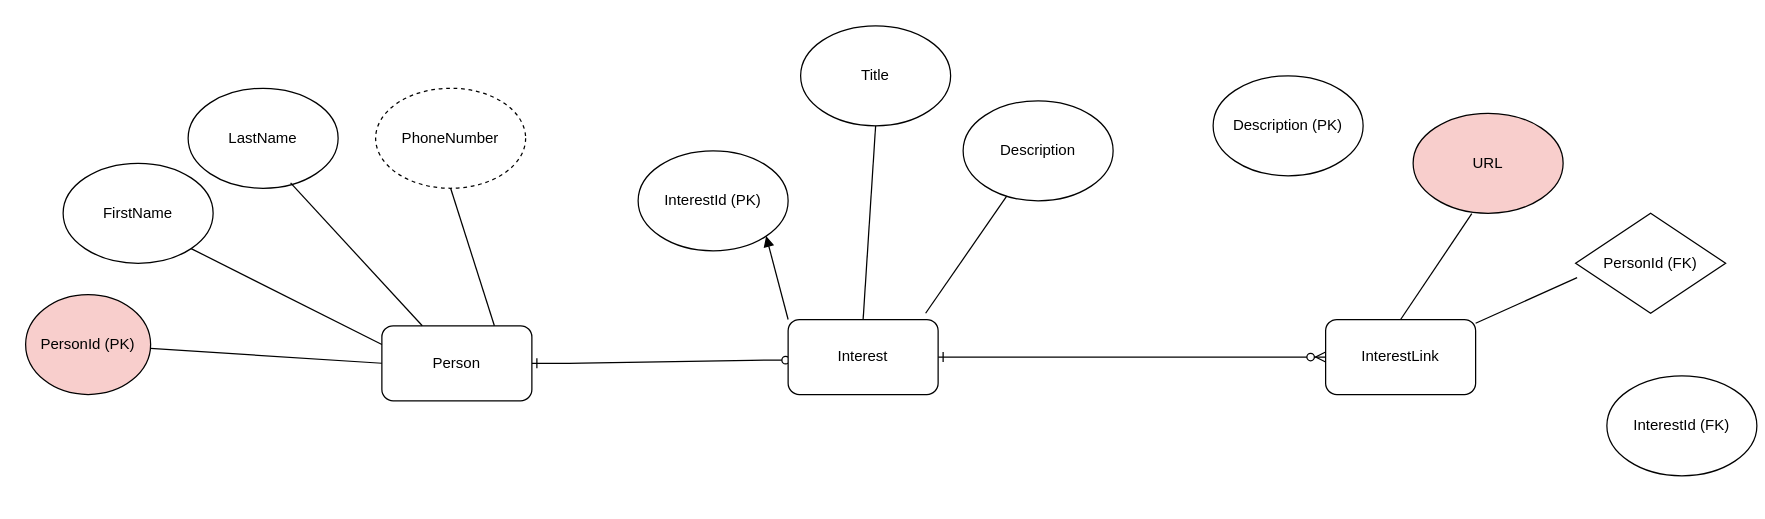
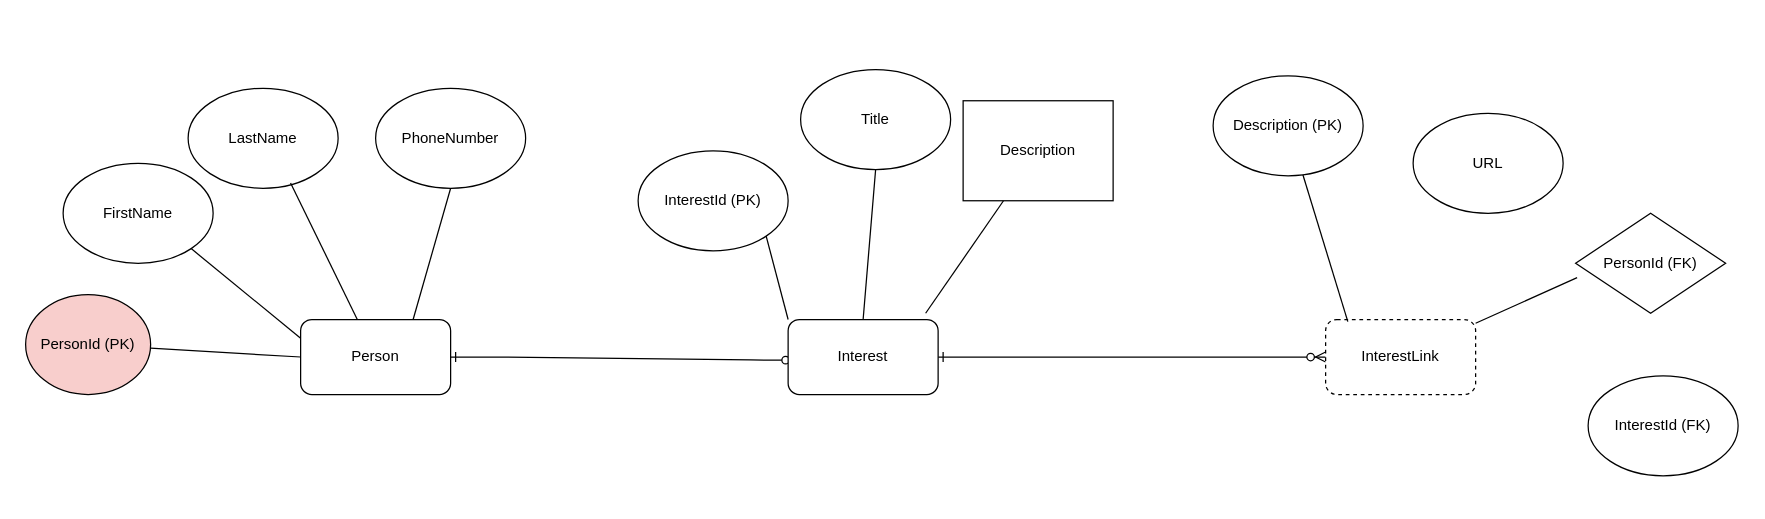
node "Title": moved (876, 76) -> (876, 119)
node "PhoneNumber": style dashed -> solid
node "Description": shape ellipse -> rectangle
node "URL": fillcolor #f8cecc -> #ffffff
edge "Interest" -> "InterestId (PK)": arrowhead block -> none
edge "Description (PK)" -- "InterestLink": added
edge "URL" -- "InterestLink": removed
node "InterestLink": style solid -> dashed
node "Person": moved (457, 363) -> (376, 357)
node "InterestId (FK)": moved (1682, 426) -> (1663, 426)
